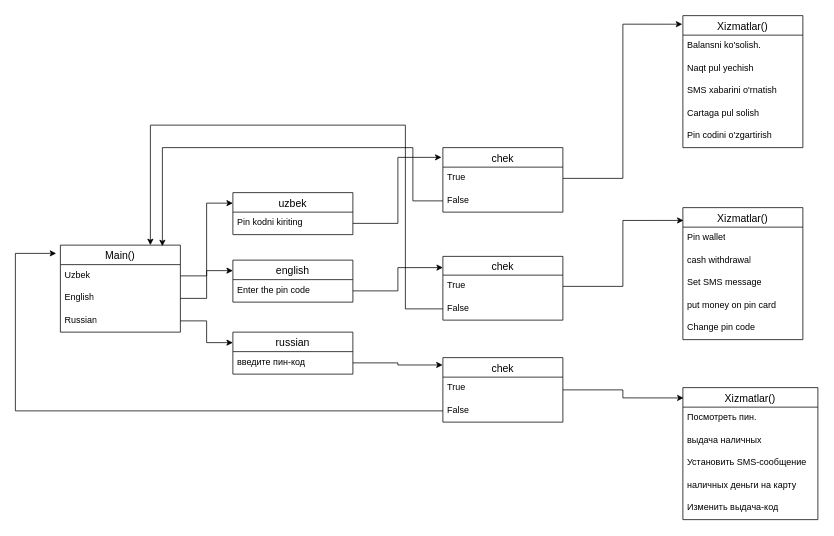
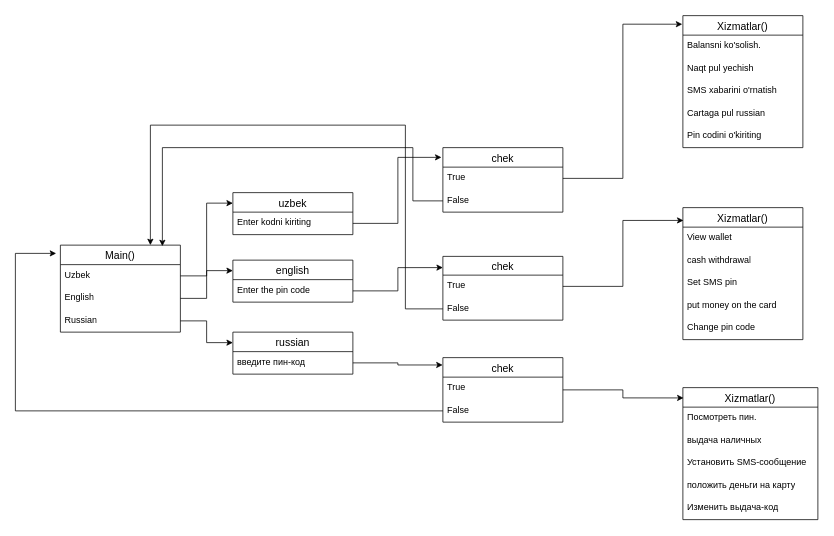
node "Cartaga pul solish": label "Cartaga pul solish" -> "Cartaga pul russian"
node "Pin codini o'zgartirish": label "Pin codini o'zgartirish" -> "Pin codini o'kiriting"
node "Pin kodni kiriting": label "Pin kodni kiriting" -> "Enter kodni kiriting"
node "Pin wallet": label "Pin wallet" -> "View wallet"
node "Set SMS message": label "Set SMS message" -> "Set SMS pin"
node "put money on pin card": label "put money on pin card" -> "put money on the card"
node "наличных деньги на карту": label "наличных деньги на карту" -> "положить деньги на карту"
